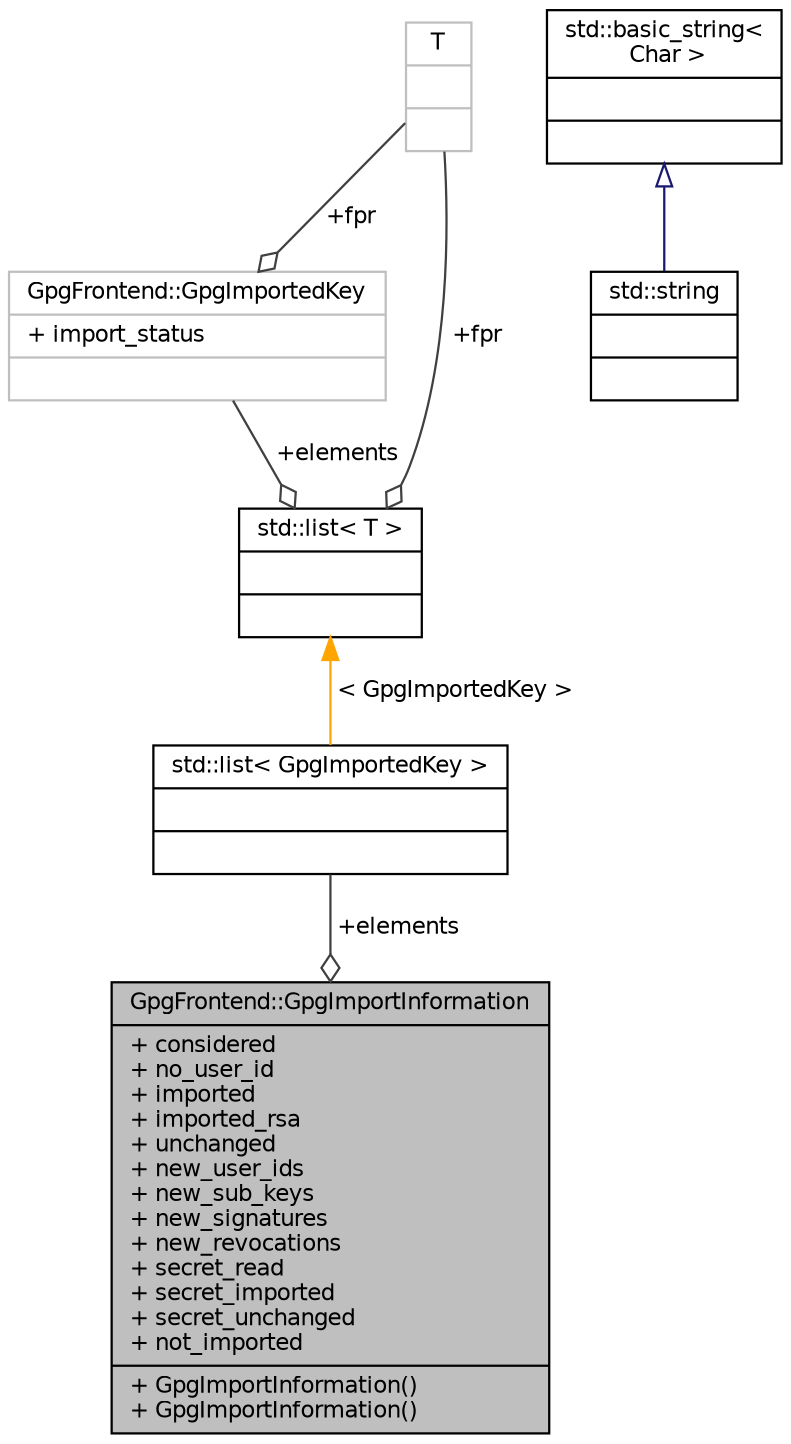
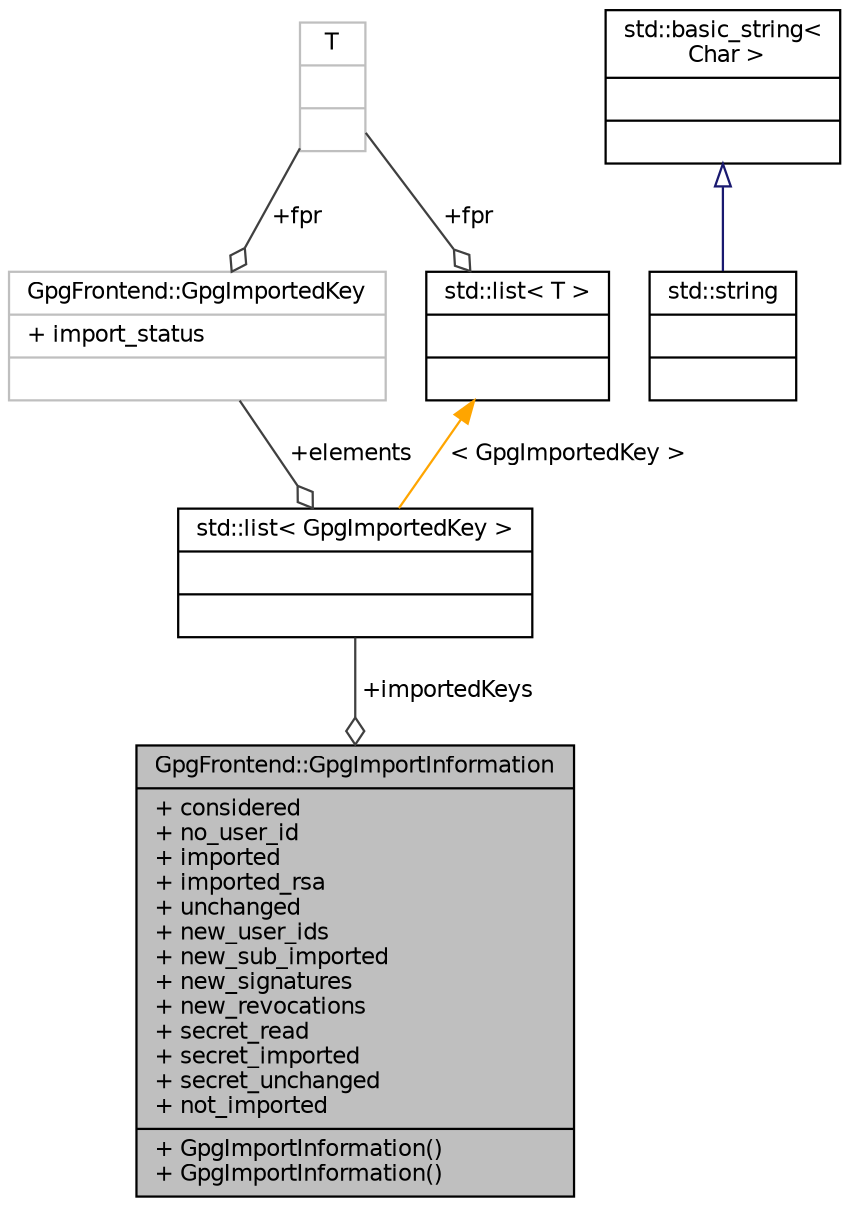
edge "GpgFrontend::GpgImportedKey" -> "std::list< T >": now "GpgFrontend::GpgImportedKey" -> "std::list< GpgImportedKey >"
edge "std::list< GpgImportedKey >" -> "GpgFrontend::GpgImportInformation": label " +elements" -> " +importedKeys"
node "GpgFrontend::GpgImportInformation": text "+ new_sub_keys" -> "+ new_sub_imported"
